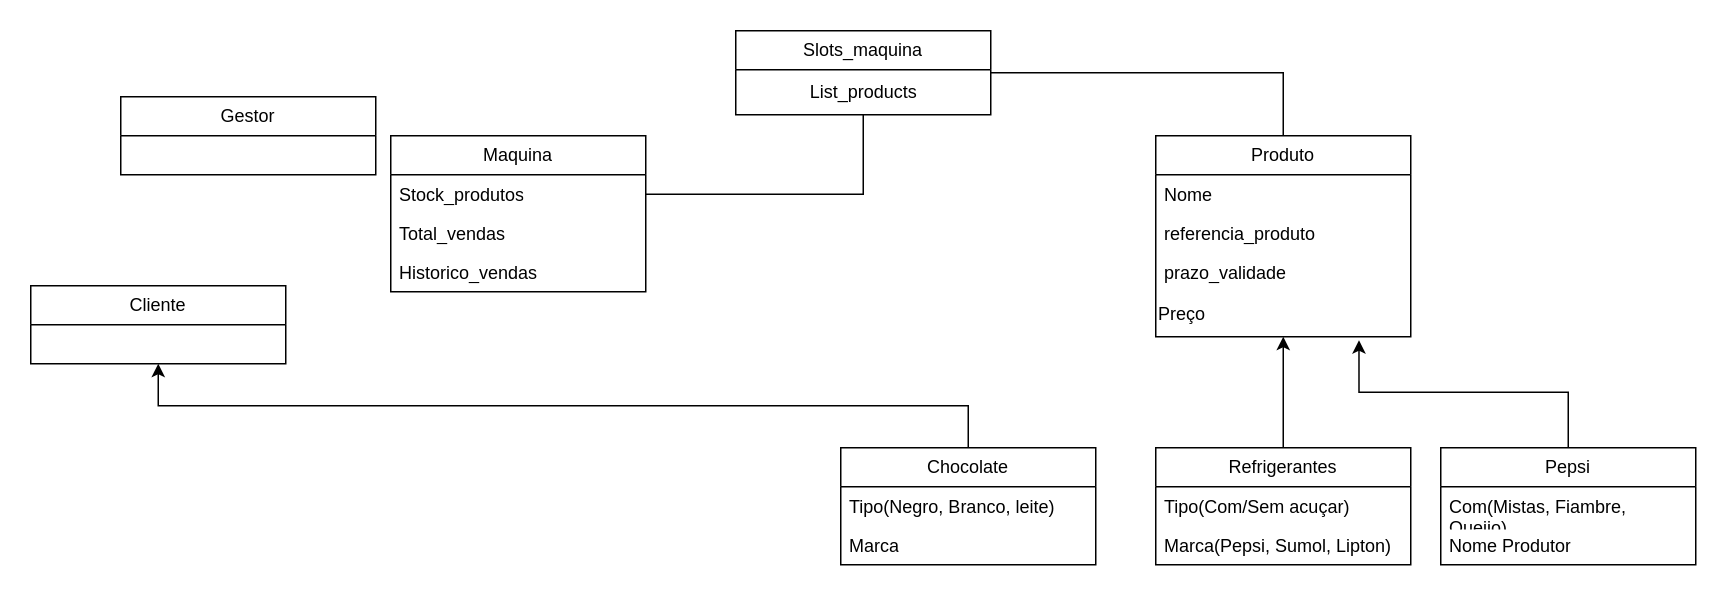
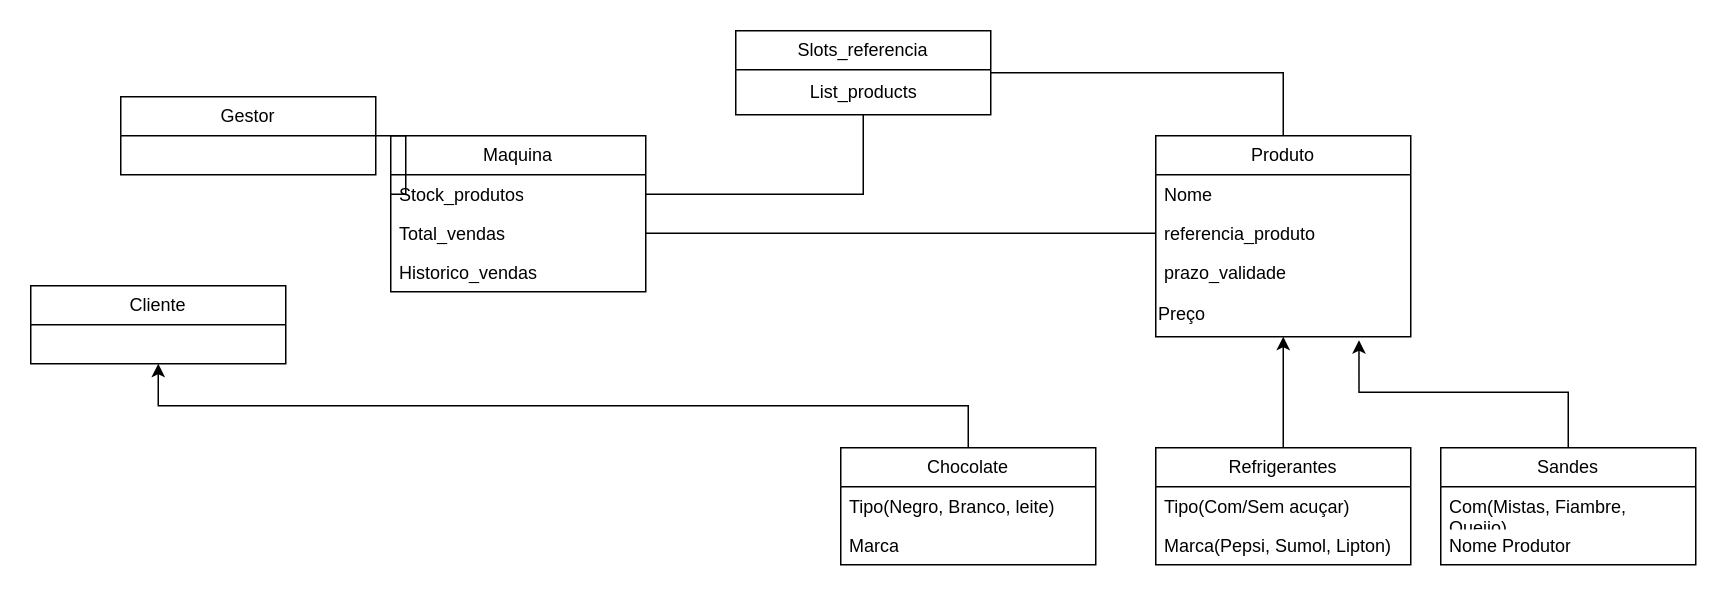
node "Slots_maquina": label "Slots_maquina" -> "Slots_referencia"
edge "Gestor" -- "Stock_produtos": added
edge "Total_vendas" -- "referencia_produto": added
node "Pepsi": label "Pepsi" -> "Sandes"
